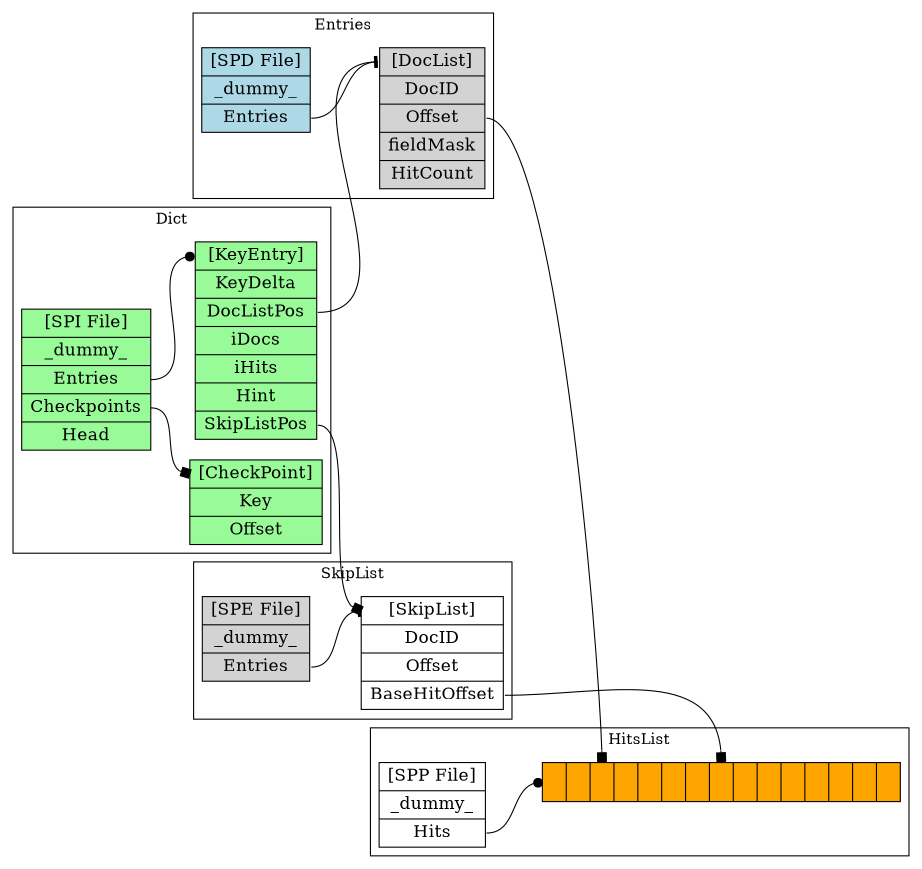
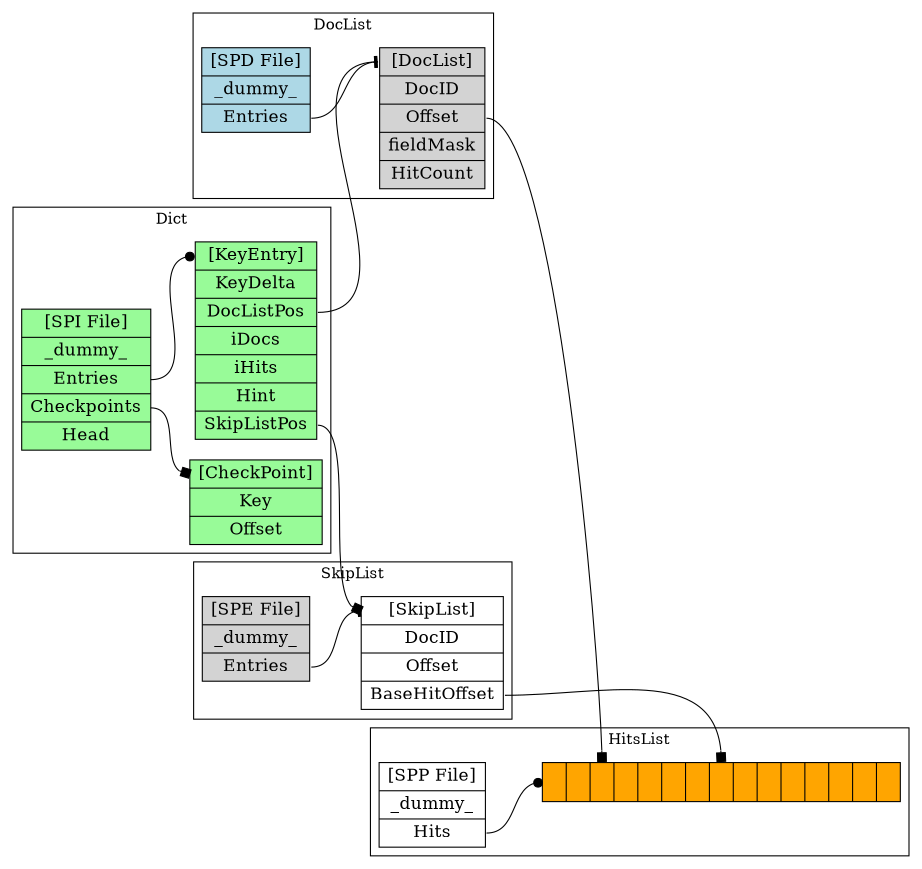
cluster "Entries": label "Entries" -> "DocList"
